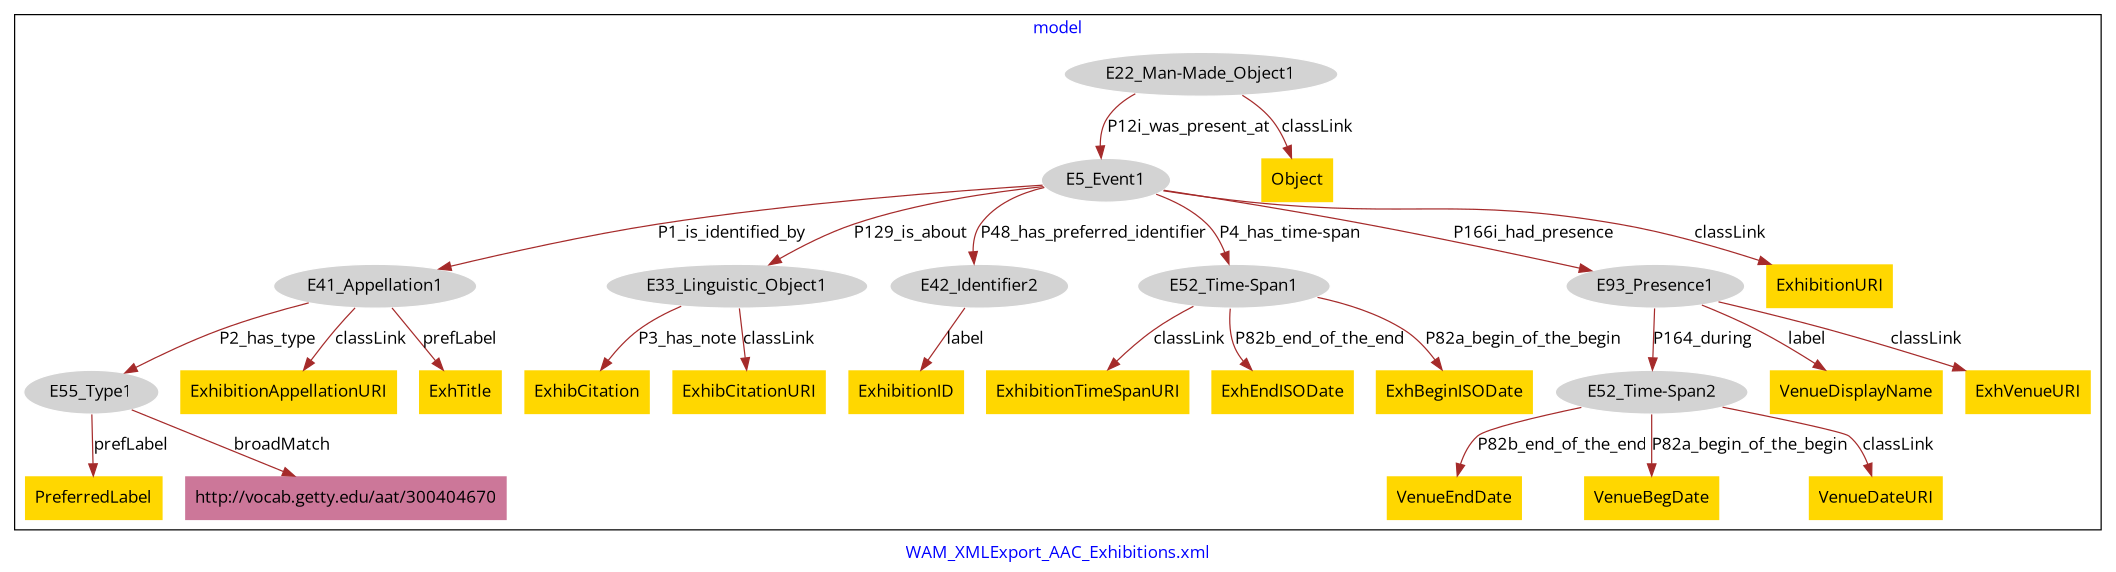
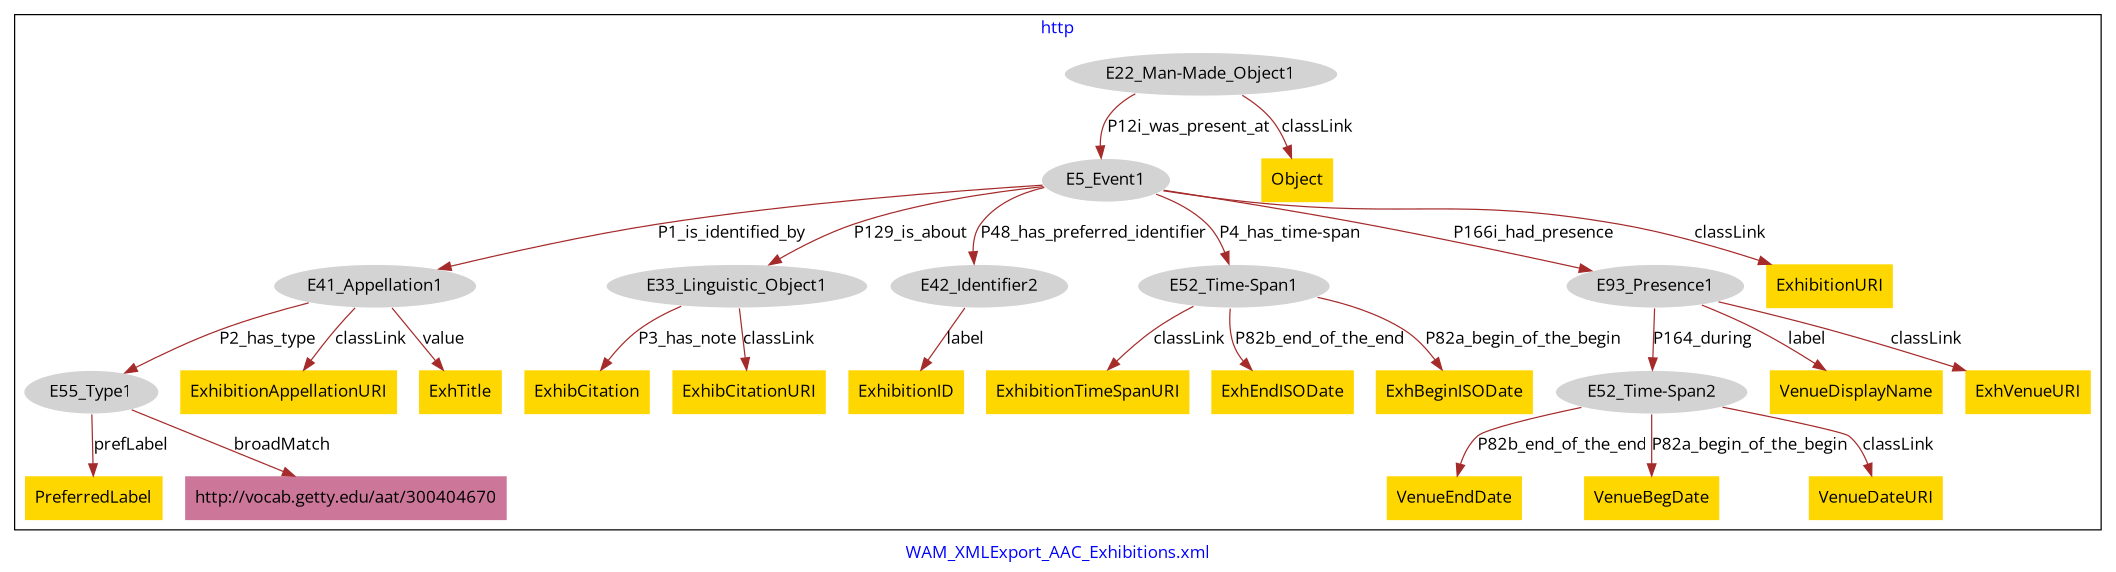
cluster "model": label "model" -> "http"
edge "E41_Appellation1" -> "ExhTitle": label "prefLabel" -> "value"
